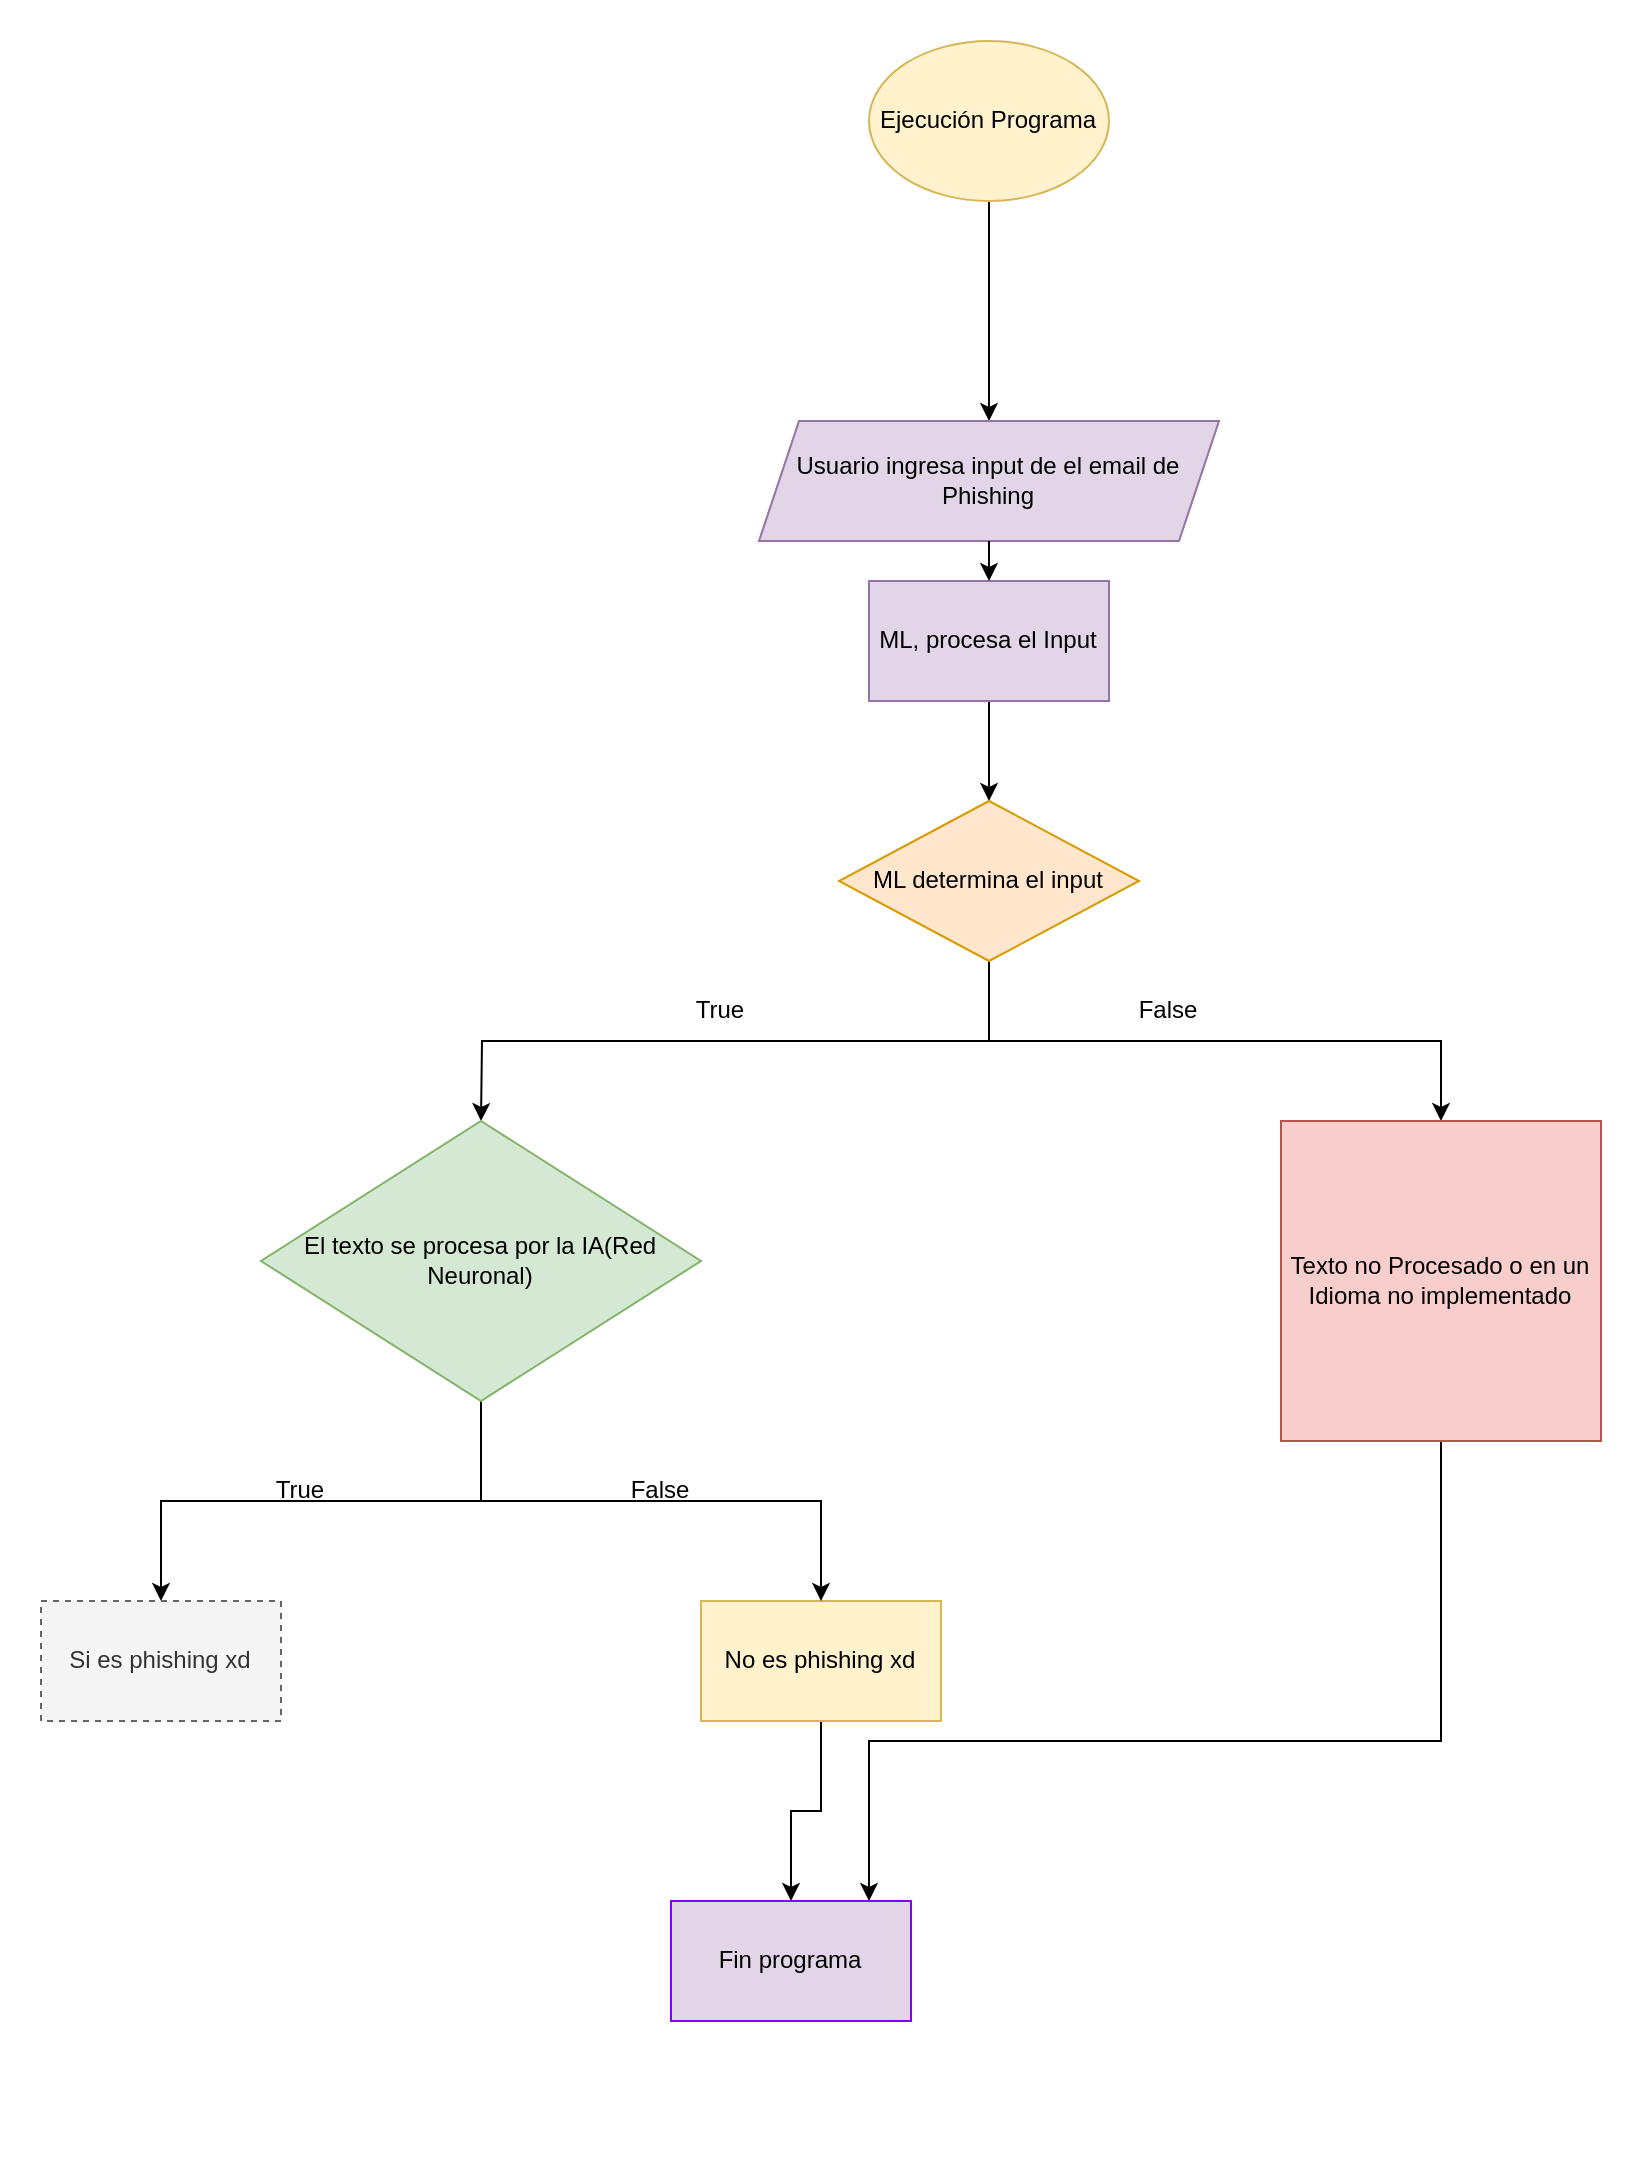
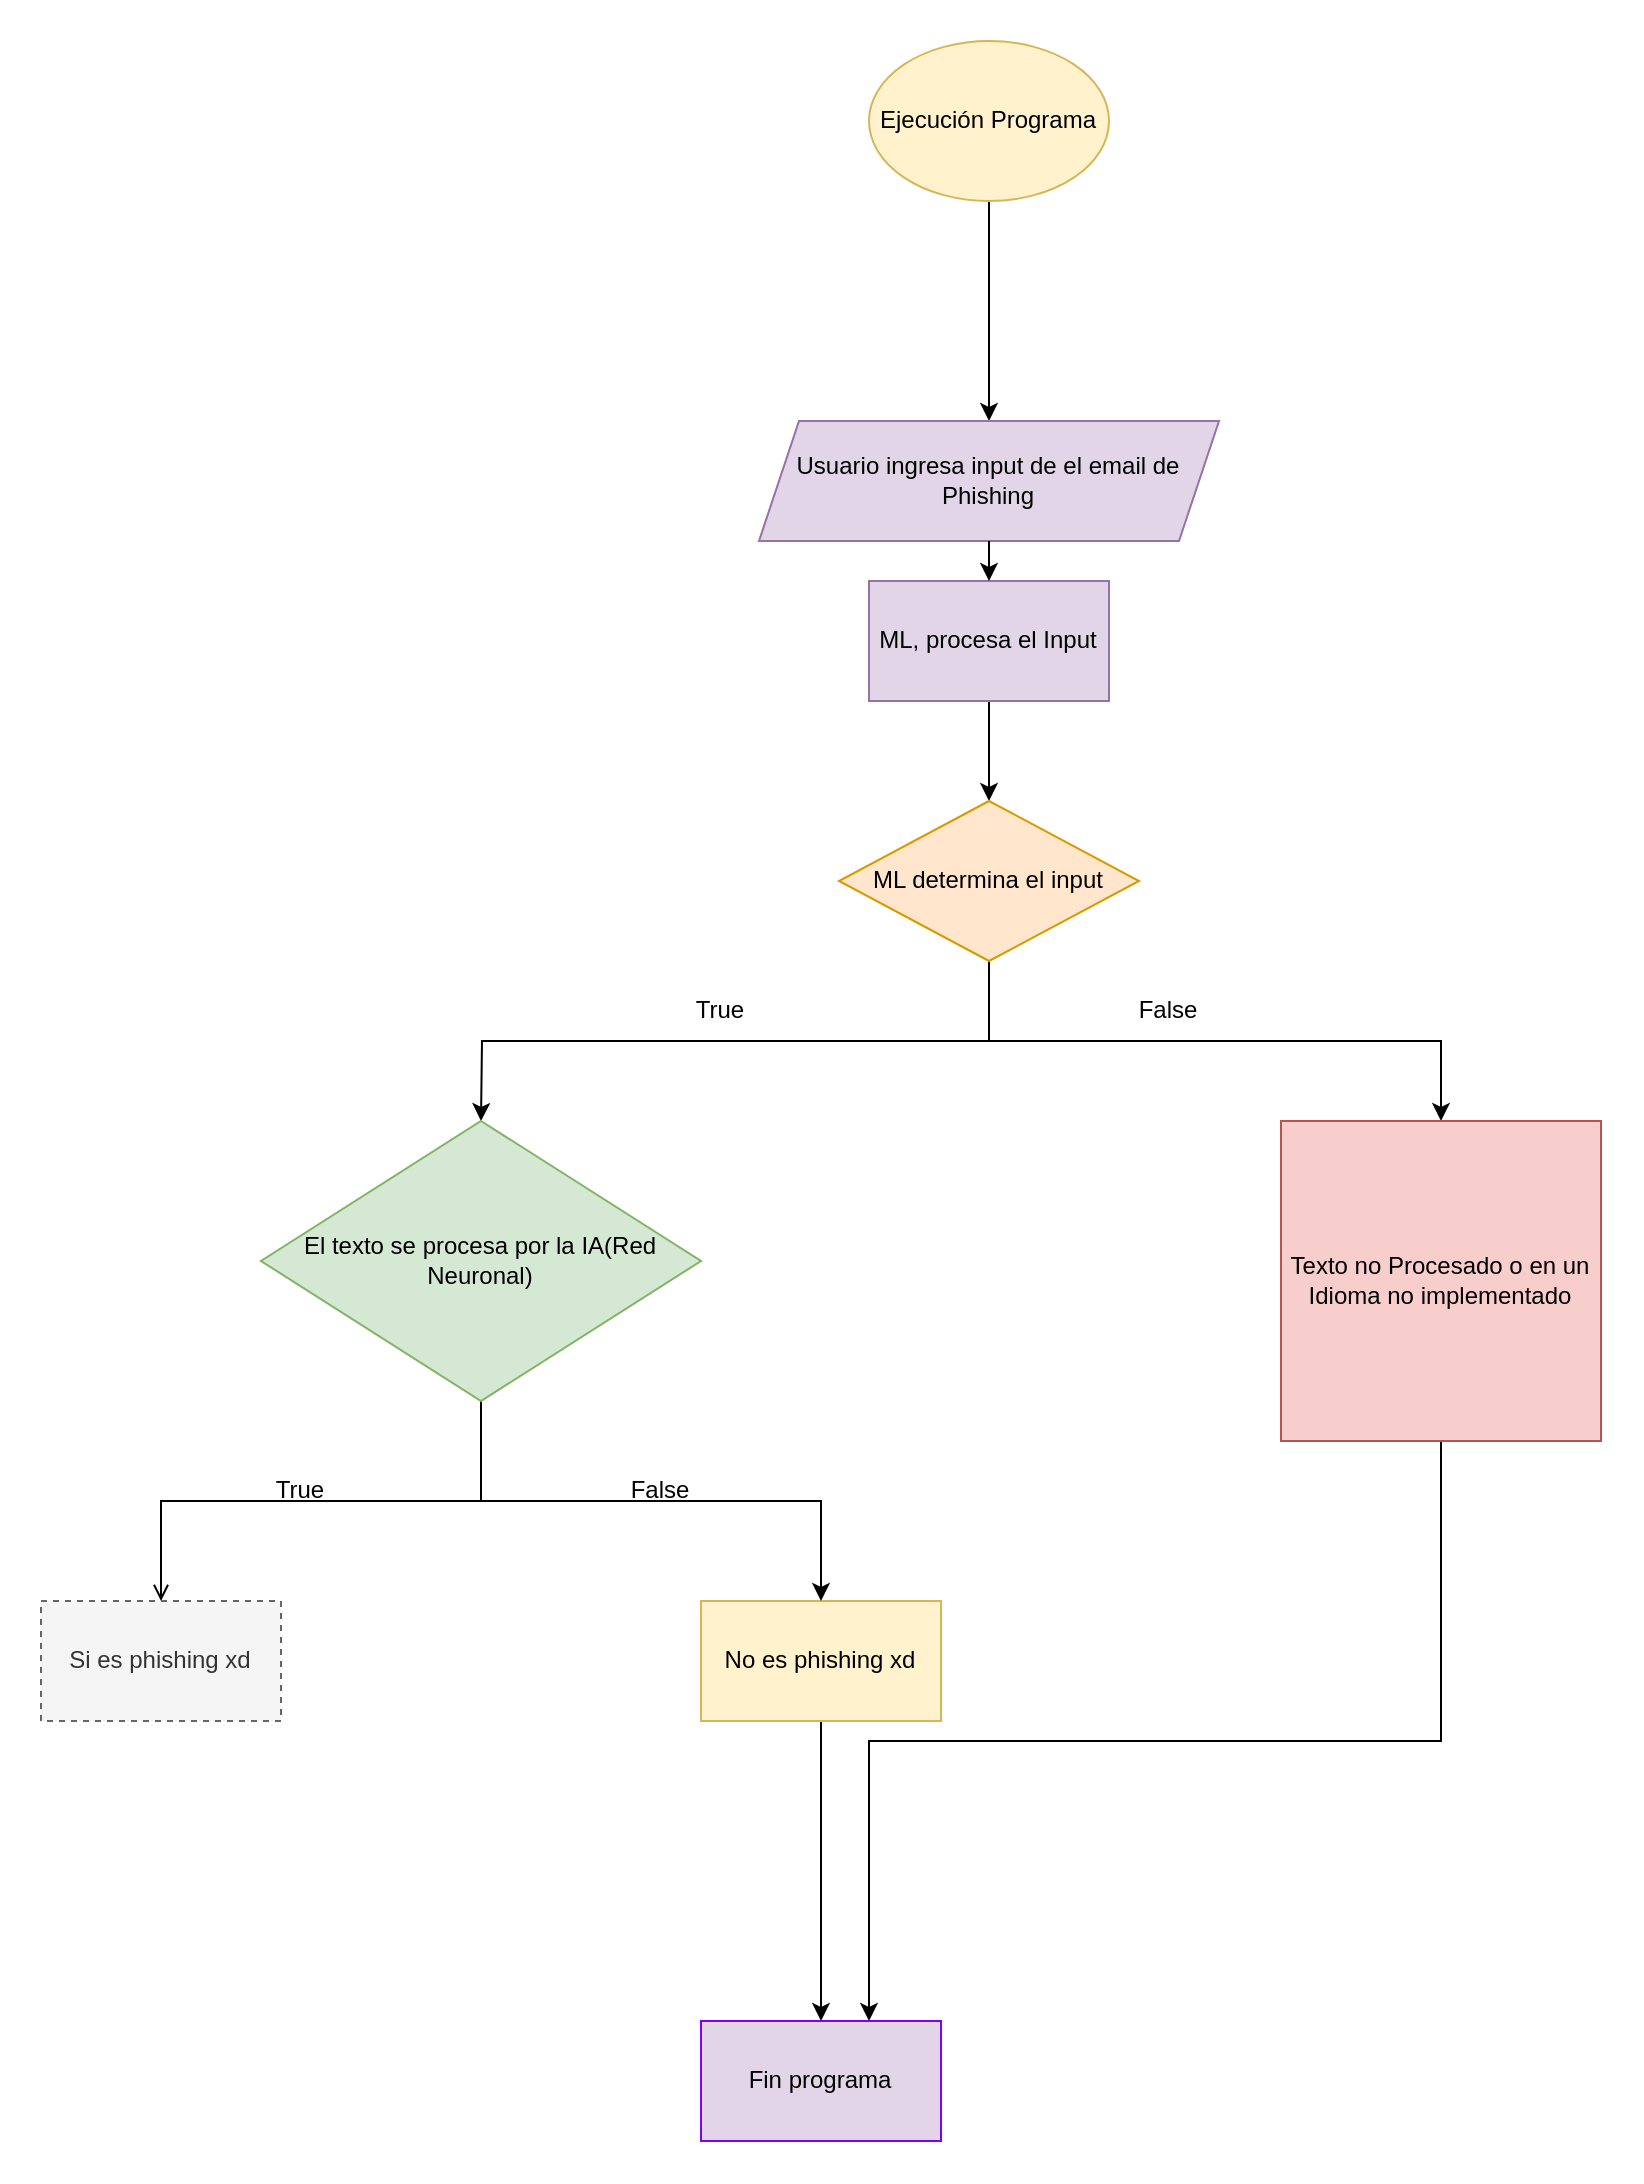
edge "El texto se procesa por la IA(Red Neuronal)" -> "Si es phishing xd": arrowhead classic -> open
node "Fin programa": moved (791, 1961) -> (821, 2081)
